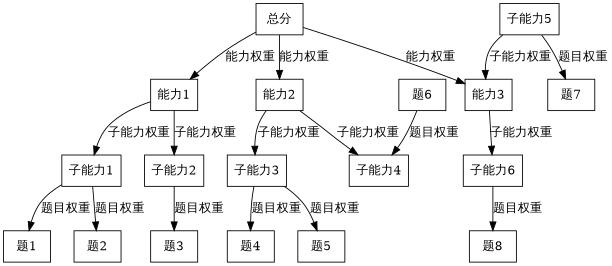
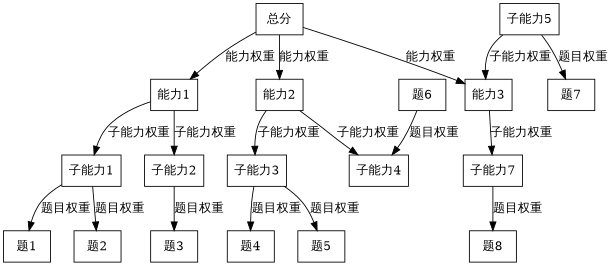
node "子能力6": label "子能力6" -> "子能力7"
